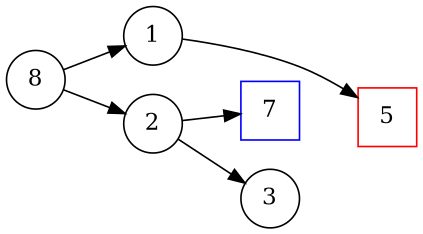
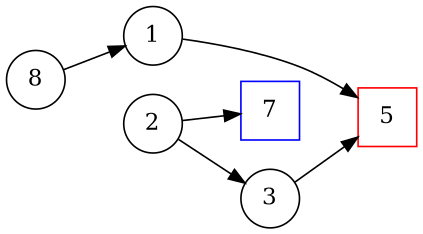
edge "8" -> "2": removed
edge "3" -> "5": added
